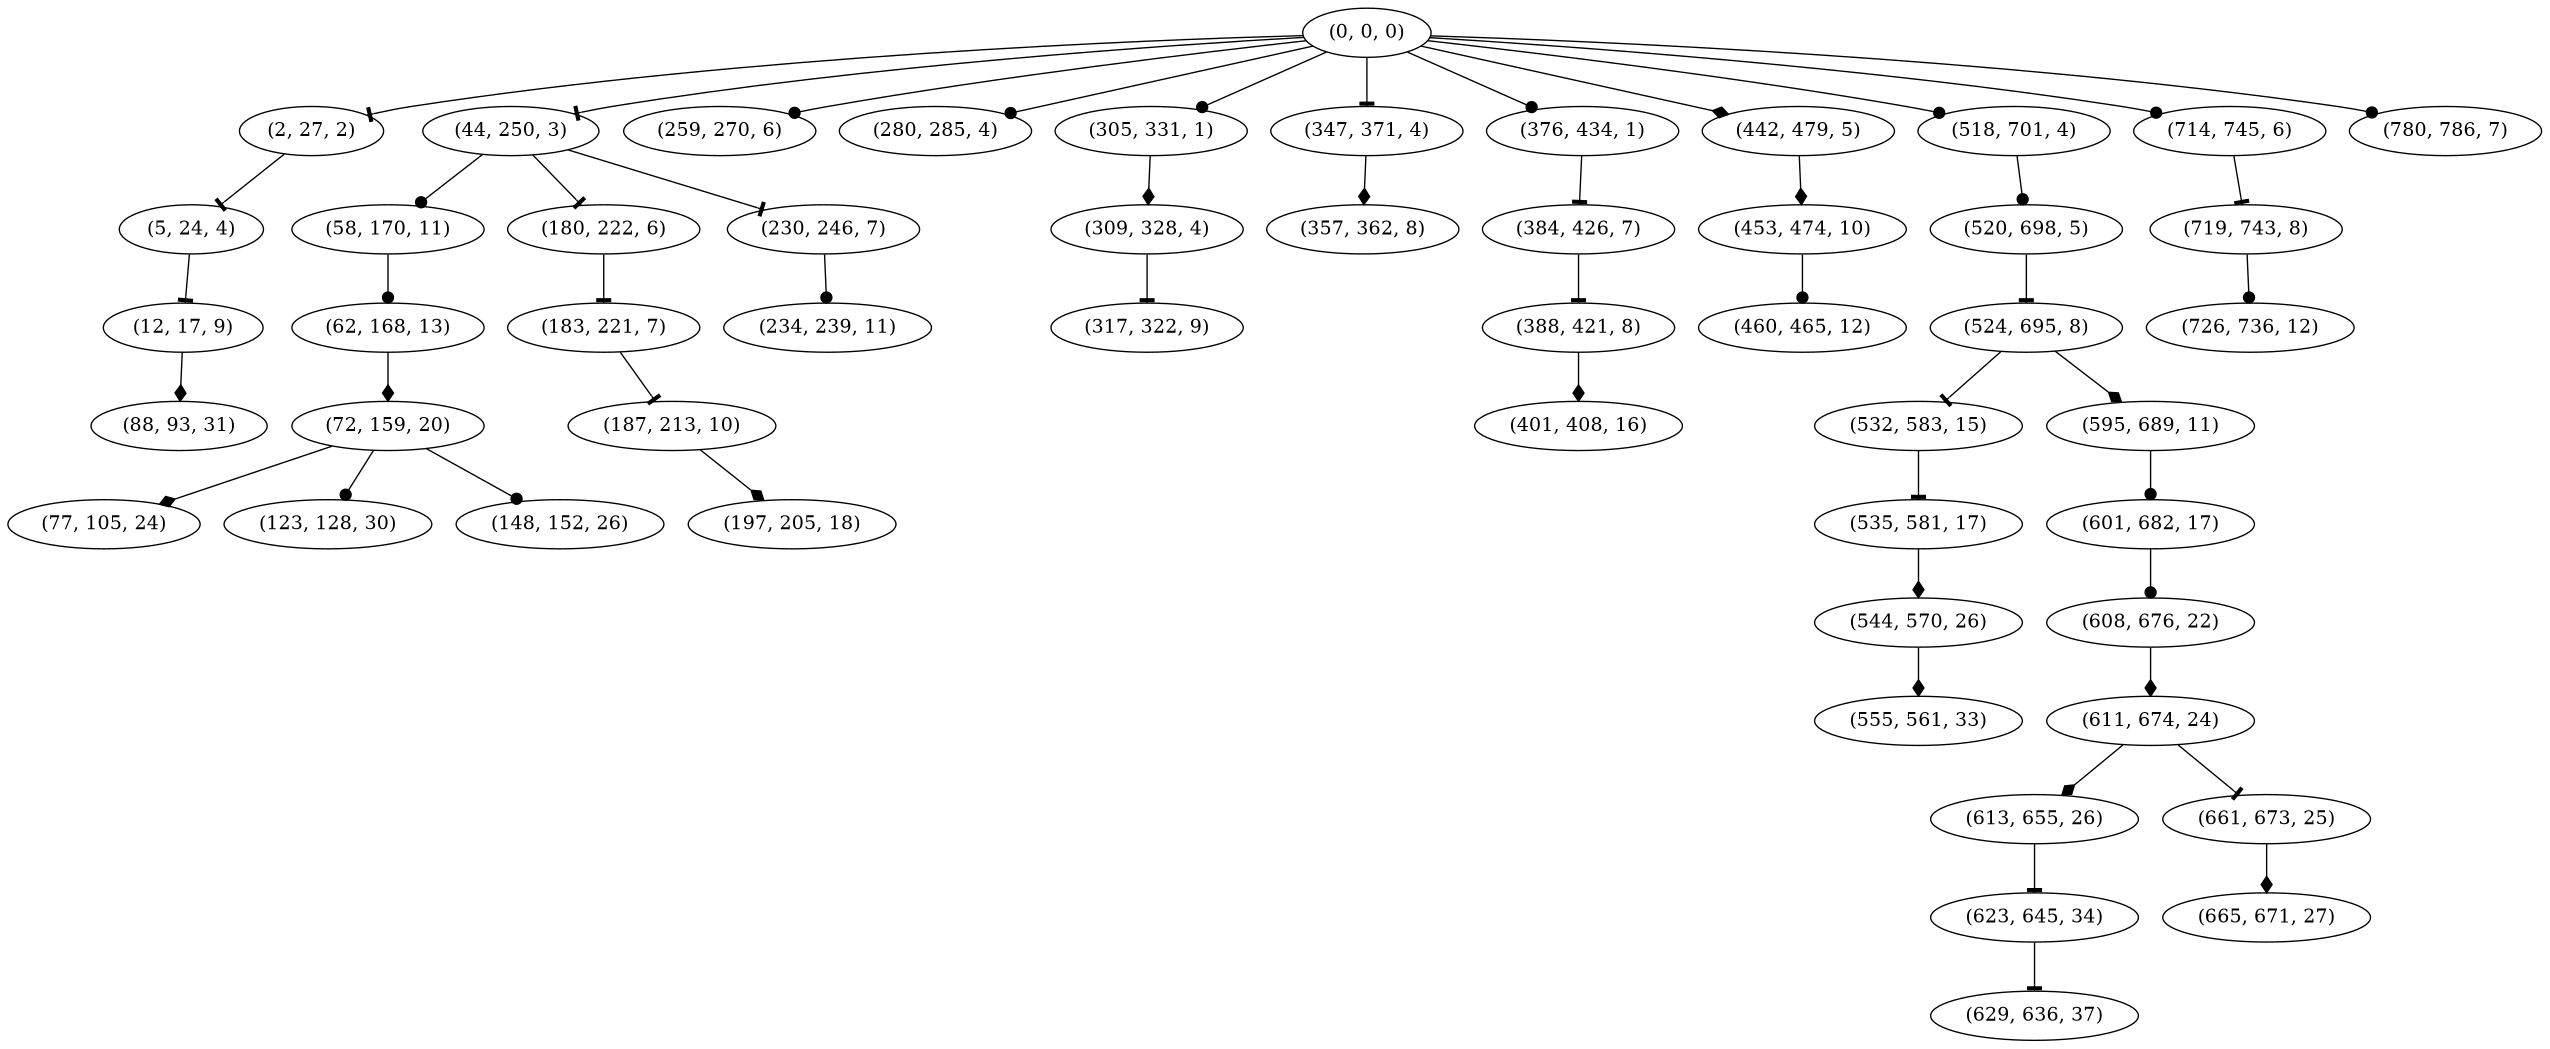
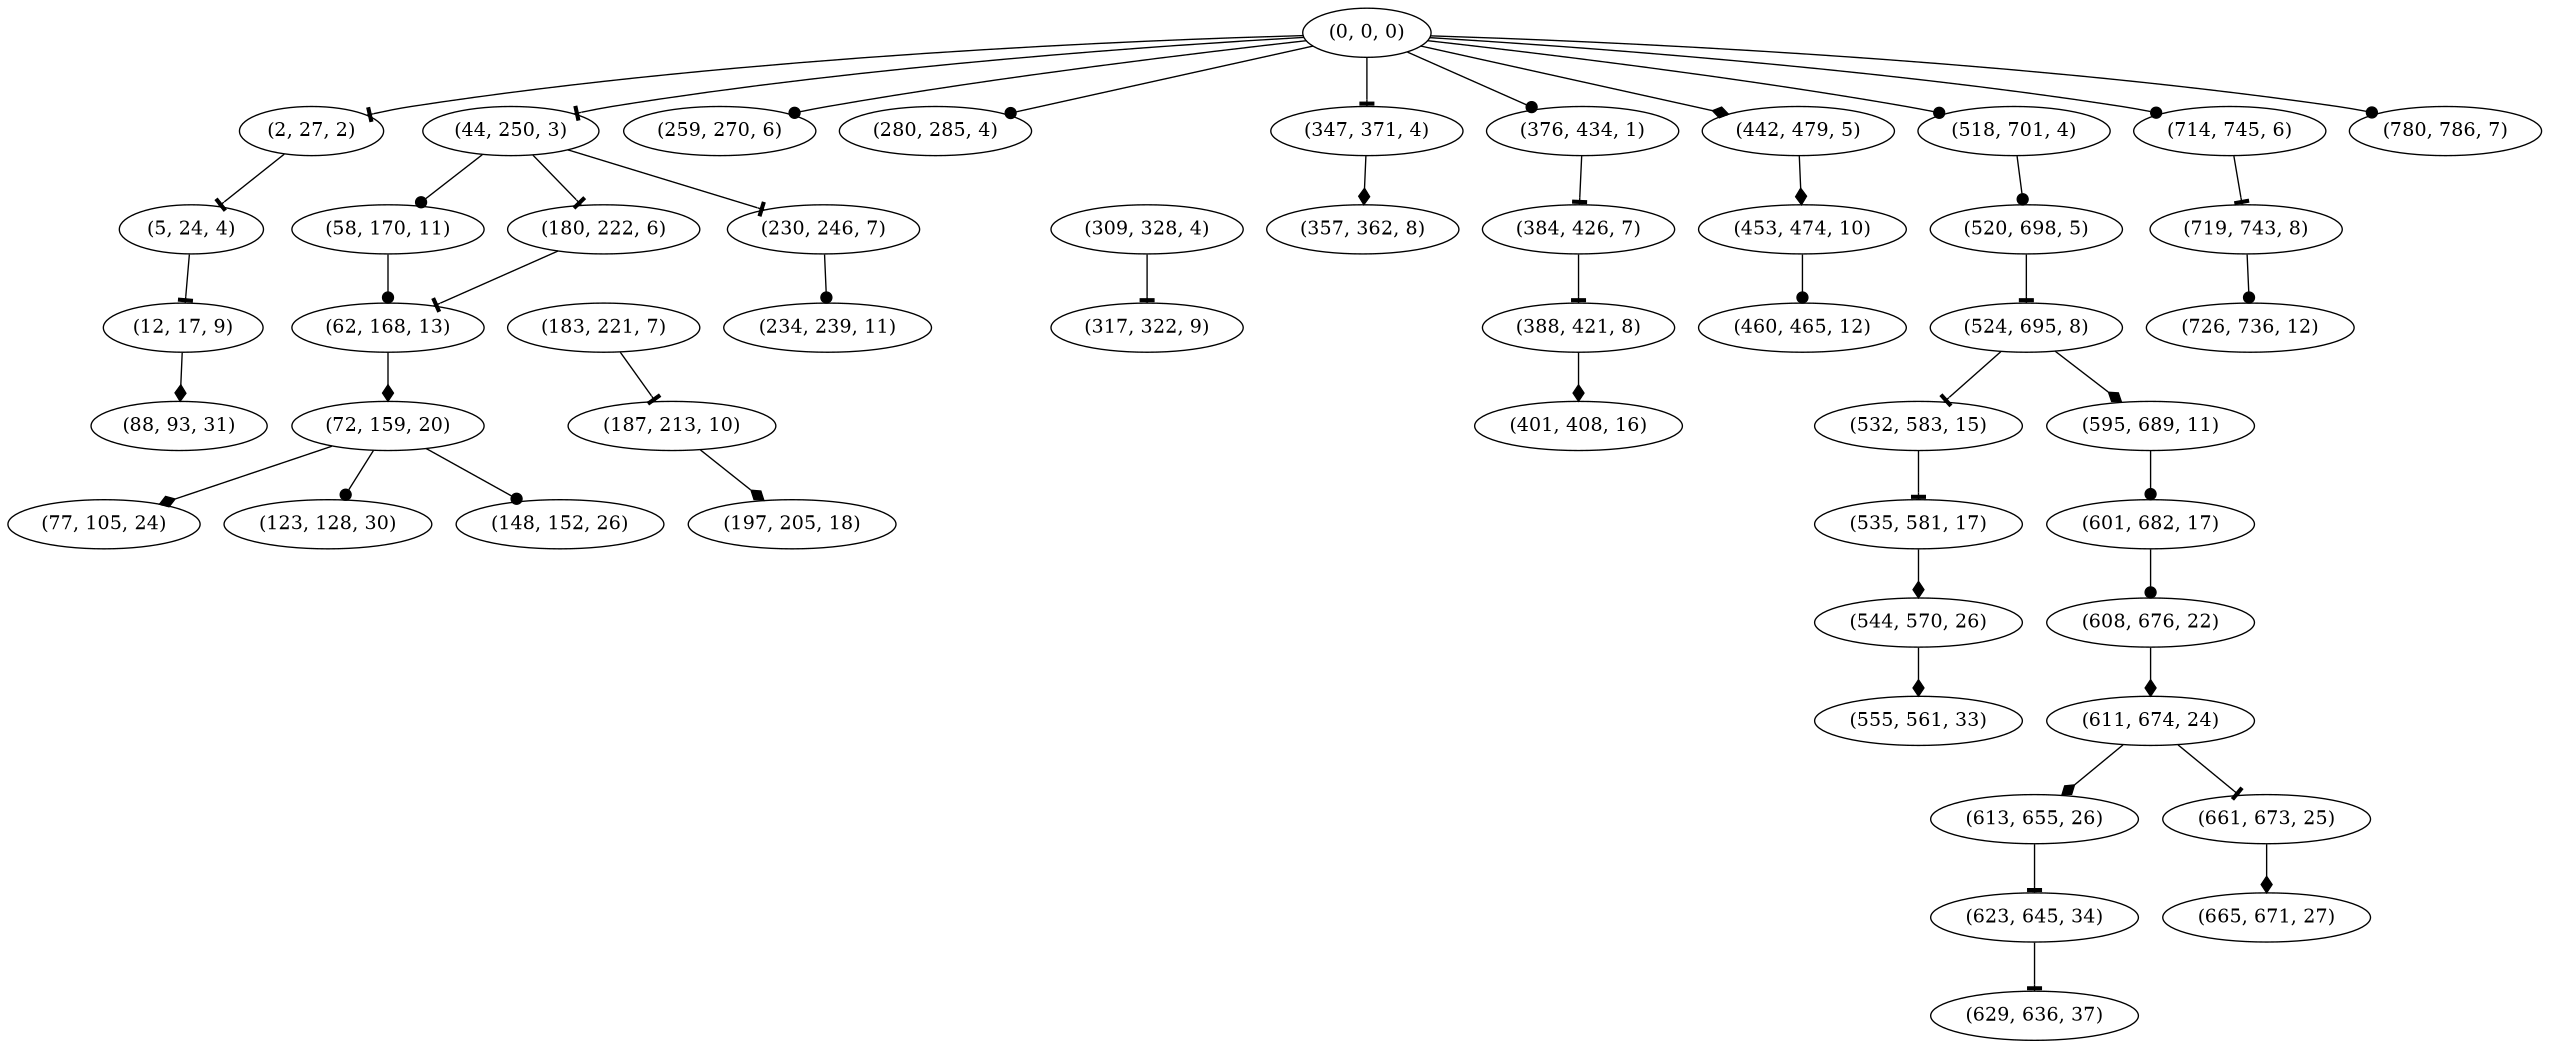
node "(305, 331, 1)": removed
edge "(180, 222, 6)" -> "(183, 221, 7)": now "(180, 222, 6)" -> "(62, 168, 13)"
